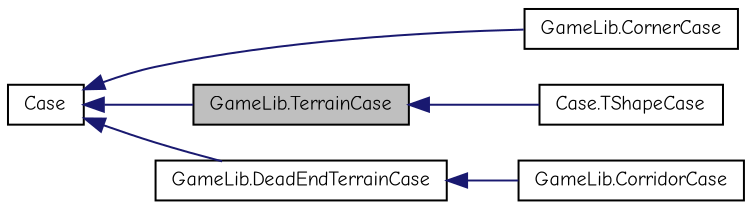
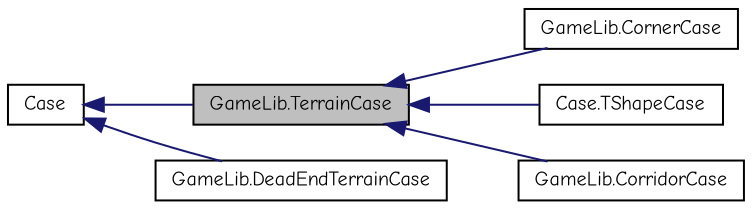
edge "GameLib.CornerCase" -> "Case": now "GameLib.CornerCase" -> "GameLib.TerrainCase"
edge "GameLib.CorridorCase" -> "GameLib.DeadEndTerrainCase": now "GameLib.CorridorCase" -> "GameLib.TerrainCase"
